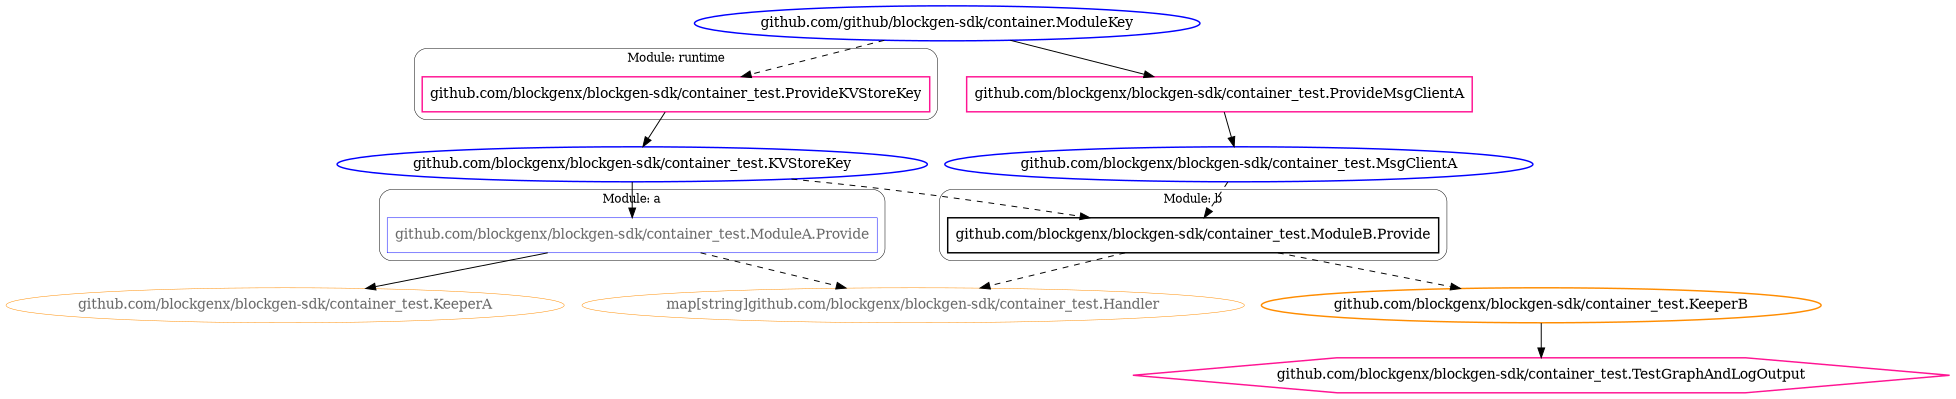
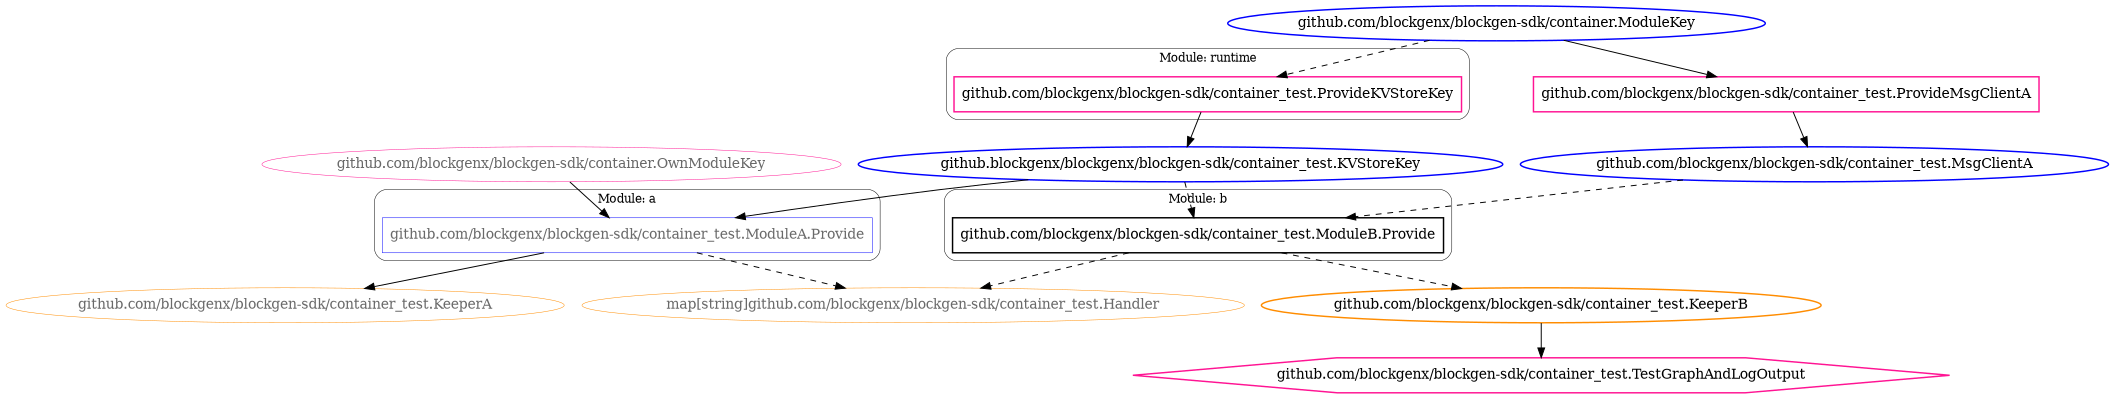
node "github.com/github/blockgen-sdk/container.ModuleKey": label "github.com/github/blockgen-sdk/container.ModuleKey" -> "github.com/blockgenx/blockgen-sdk/container.ModuleKey"
node "github.com/blockgenx/blockgen-sdk/container.OwnModuleKey": added
node "github.com/blockgenx/blockgen-sdk/container_test.KVStoreKey": label "github.com/blockgenx/blockgen-sdk/container_test.KVStoreKey" -> "github.blockgenx/blockgenx/blockgen-sdk/container_test.KVStoreKey"
